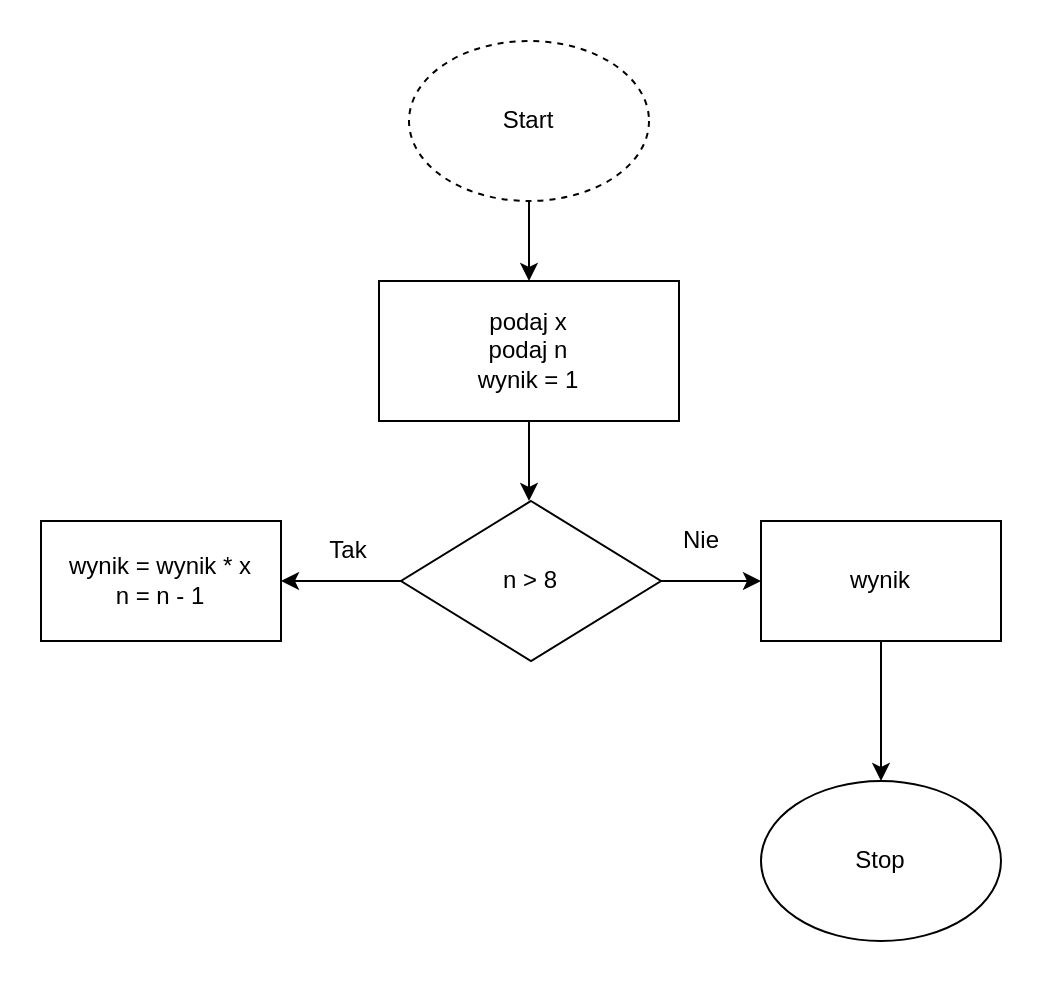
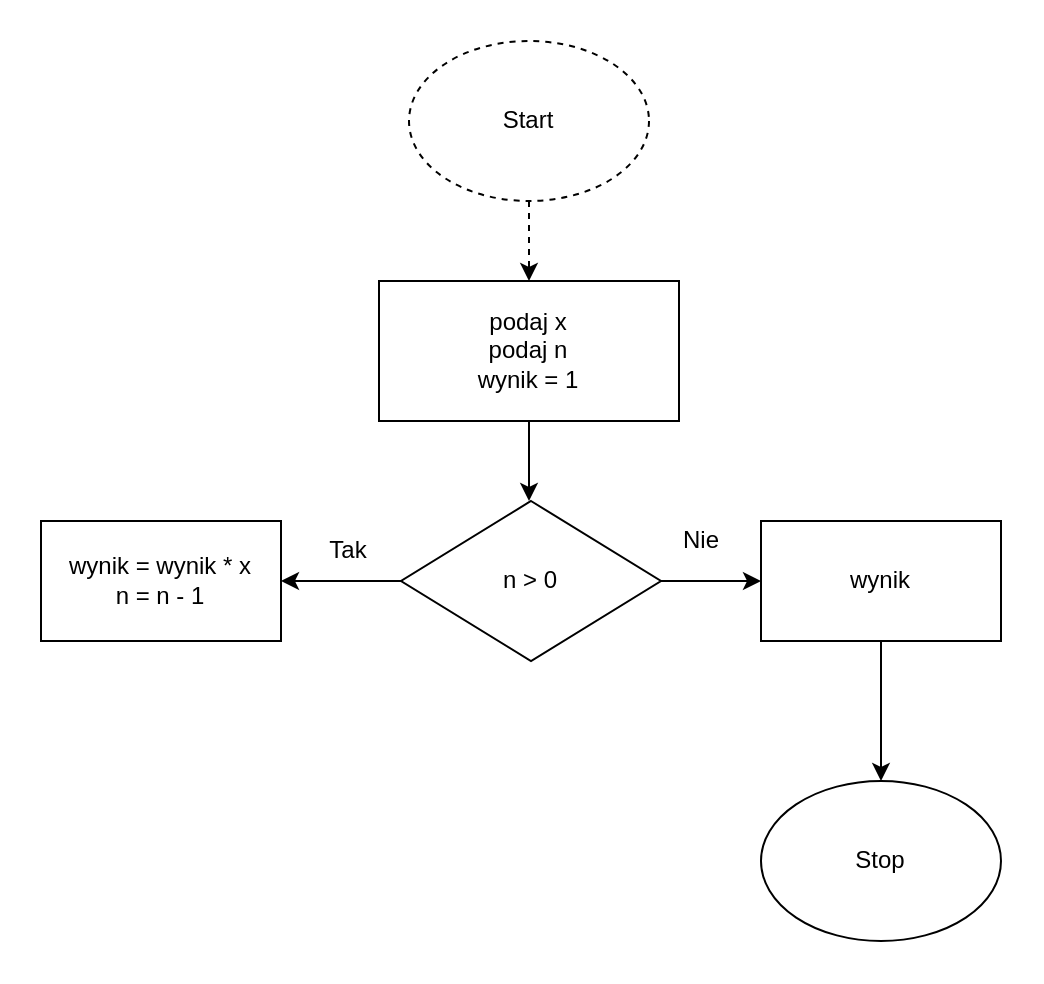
edge "Start" -> "podaj x podaj n wynik = 1": style solid -> dashed
node "n > 8": label "n > 8" -> "n > 0"
